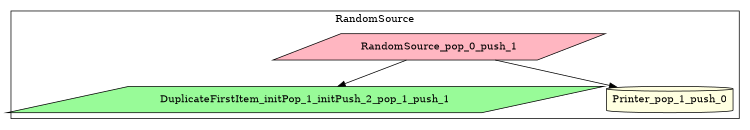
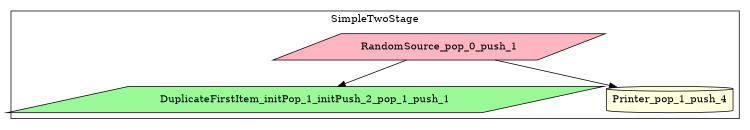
cluster "RandomSource": label "RandomSource" -> "SimpleTwoStage"
node "Printer_pop_1_push_0": label "Printer_pop_1_push_0" -> "Printer_pop_1_push_4"
